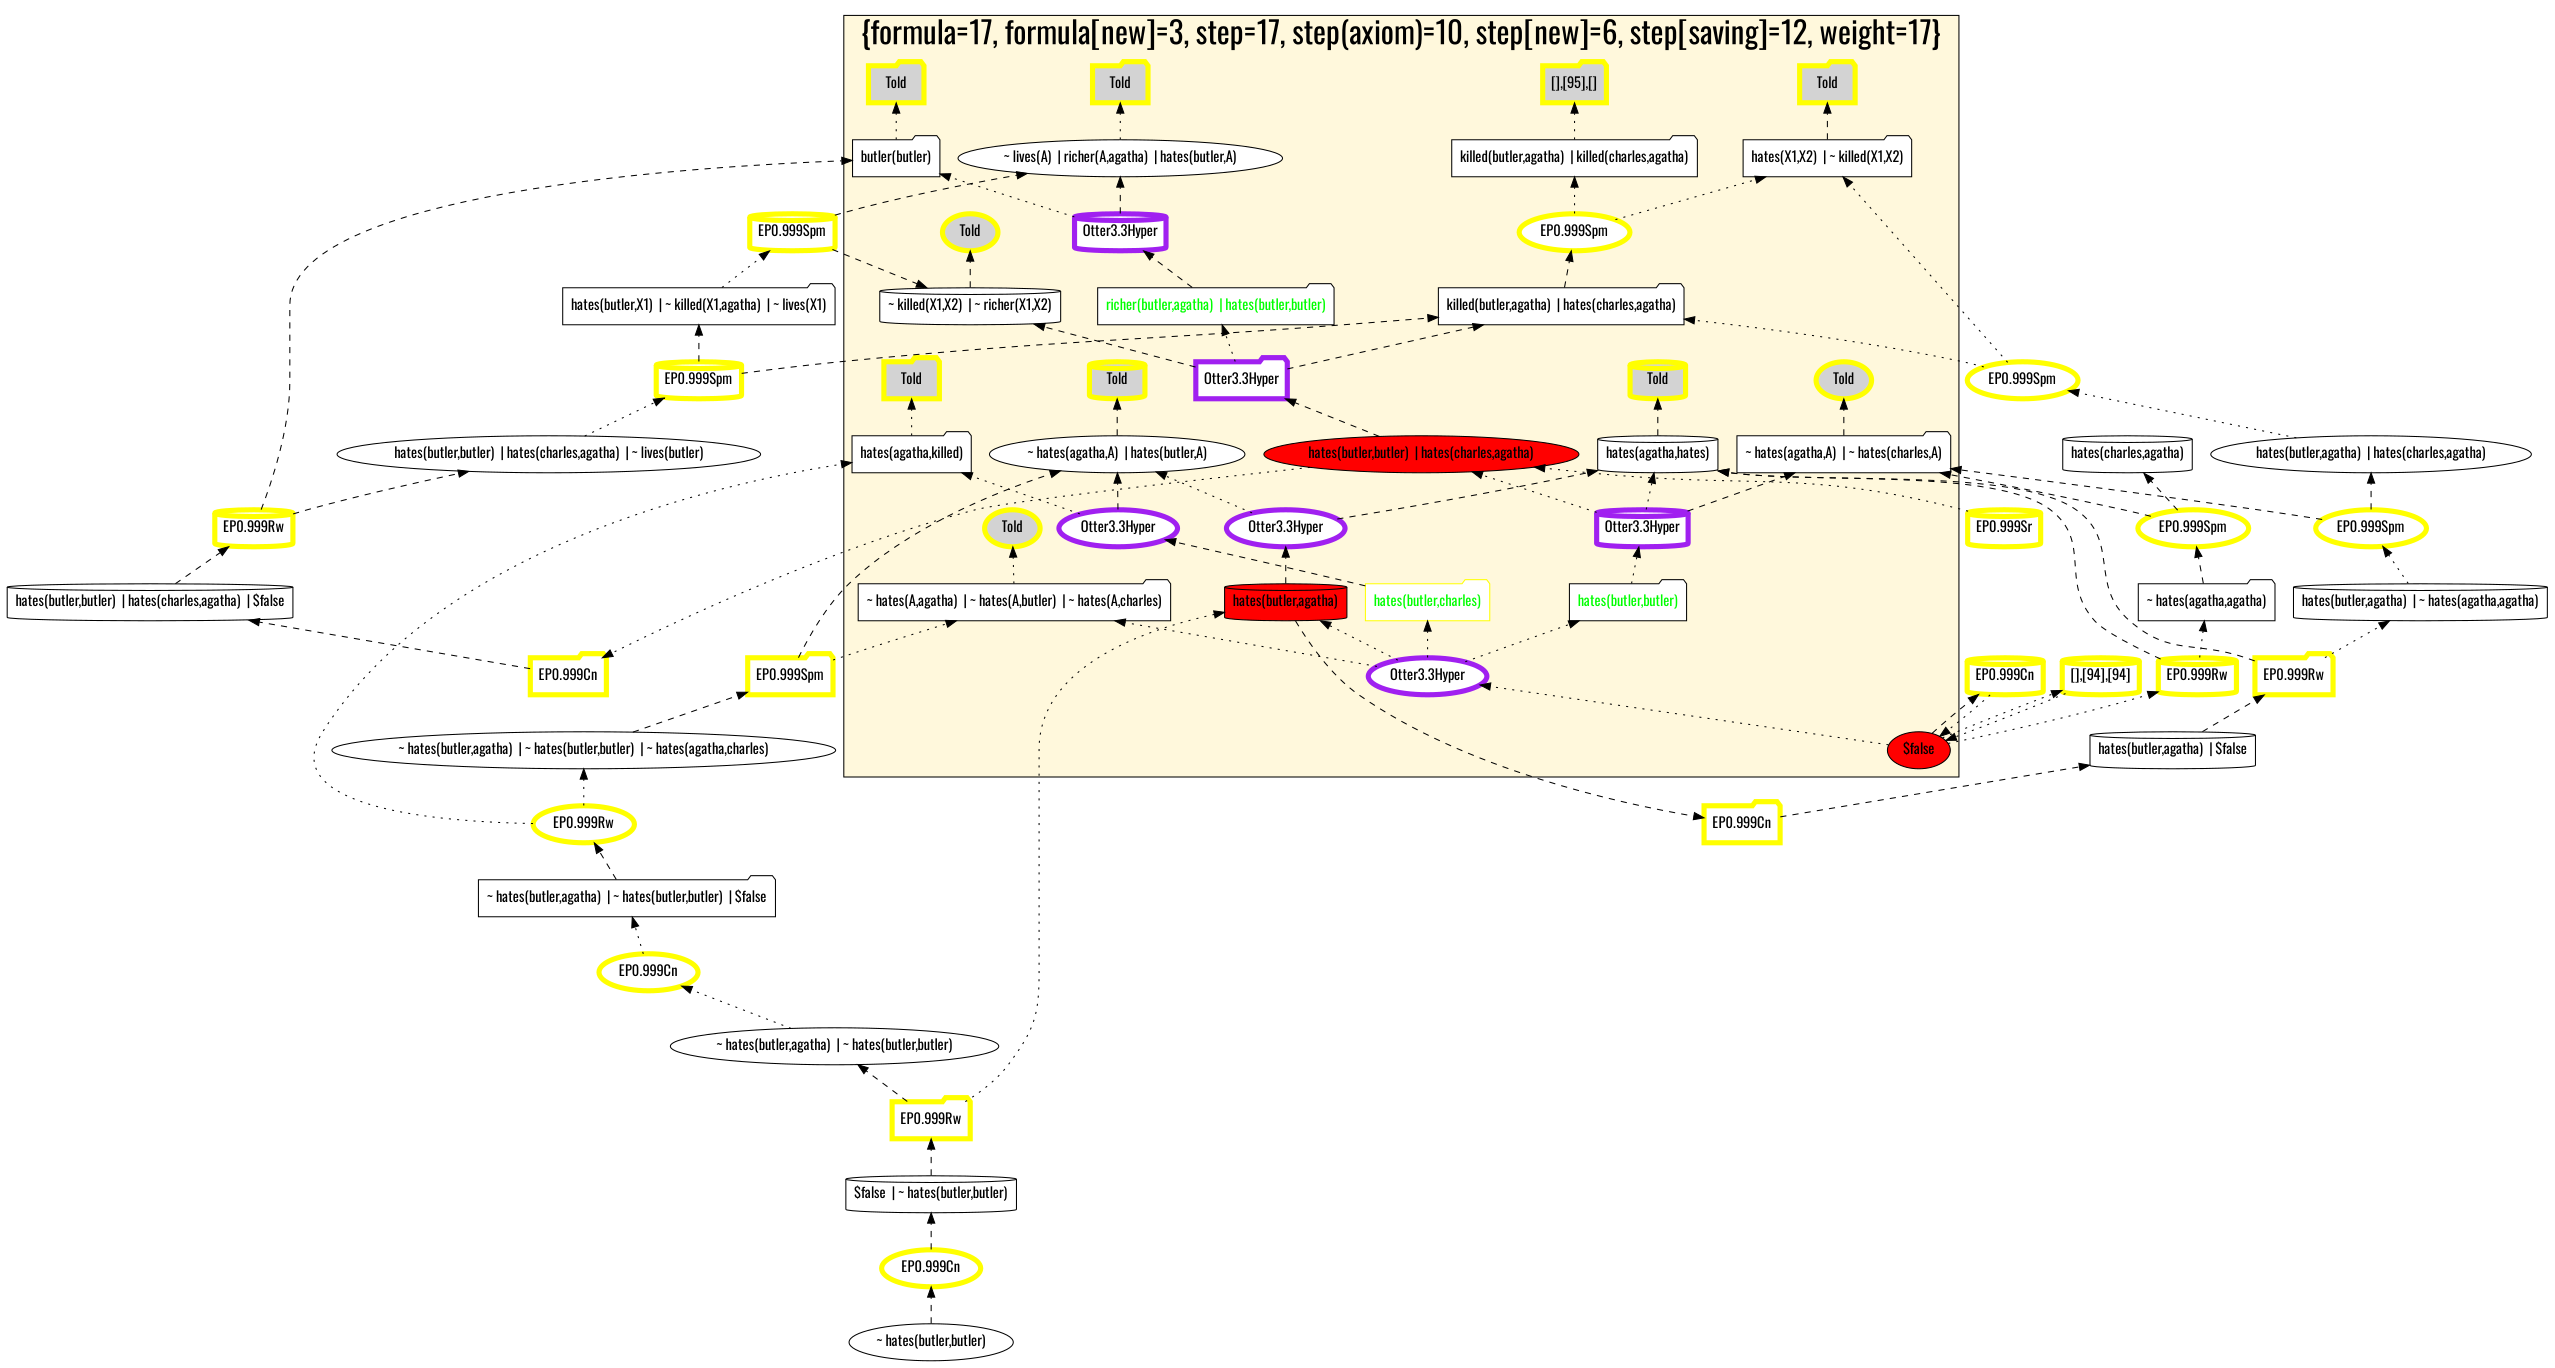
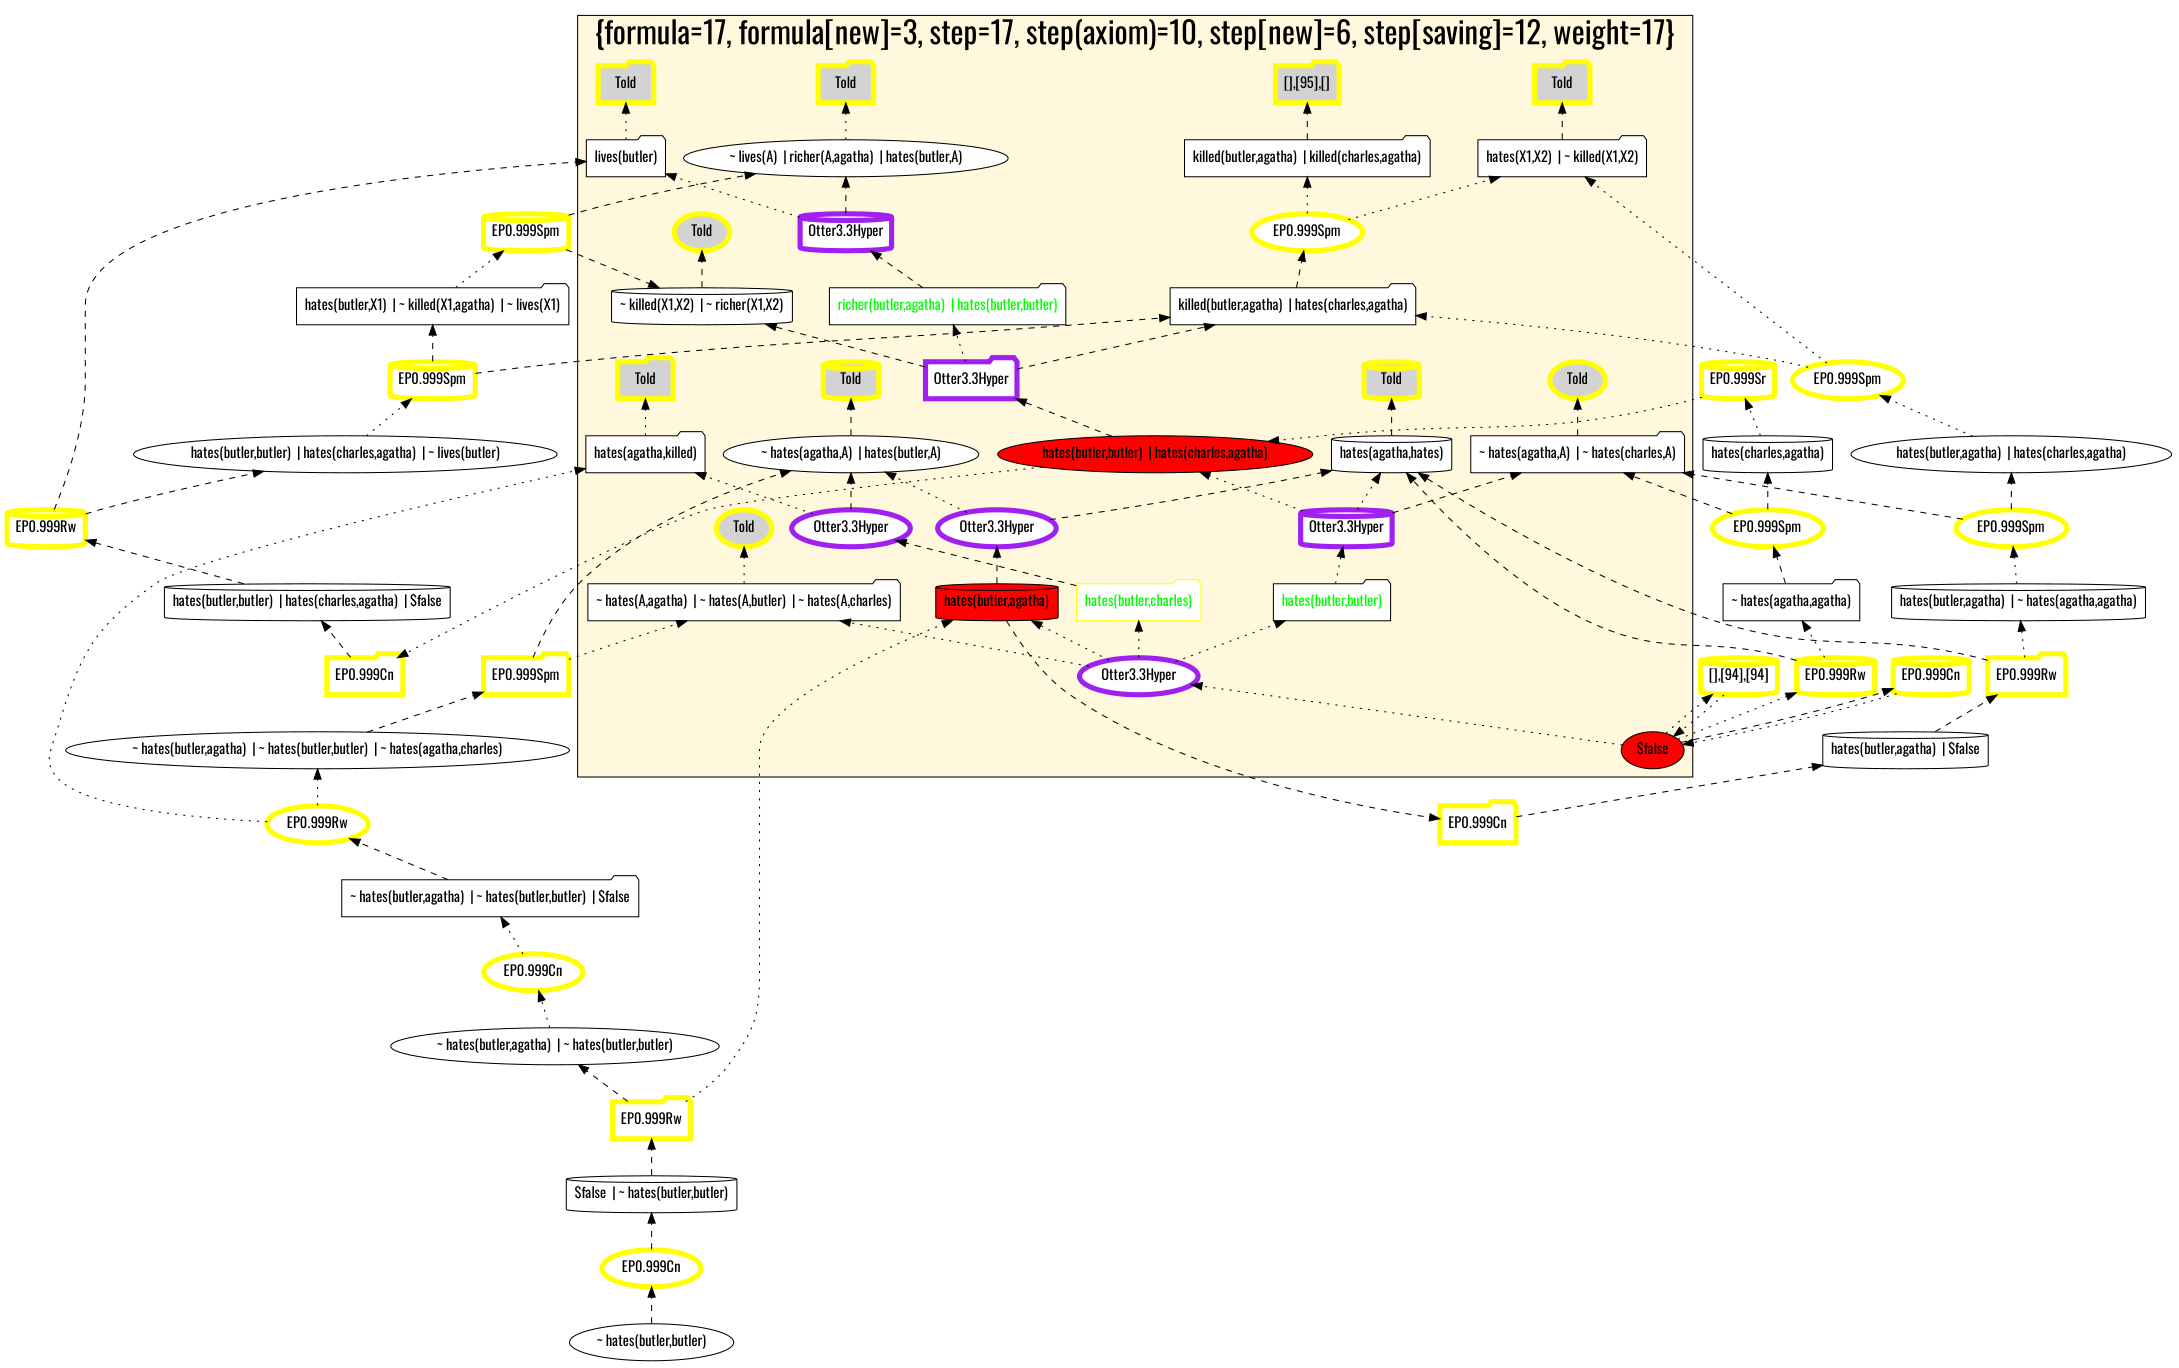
edge "killed(butler,agatha)  | killed(charles,agatha)" -> "[],[95],[]": style dotted -> dashed
node "butler(butler)": label "butler(butler)" -> "lives(butler)"
edge "hates(charles,agatha)" -> "EP0.999Sr": added
